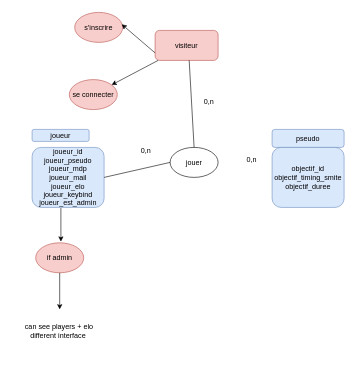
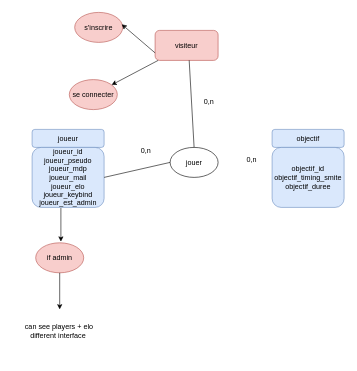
node "joueur": size 57x12 -> 72x18
node "pseudo": label "pseudo" -> "objectif"
